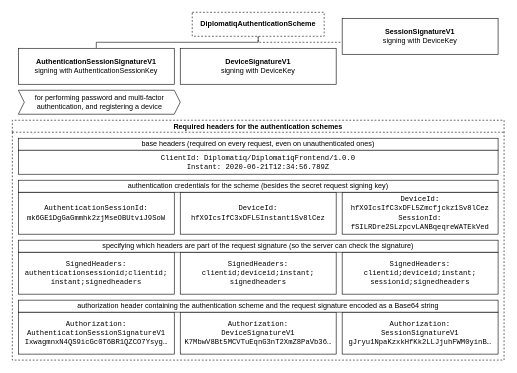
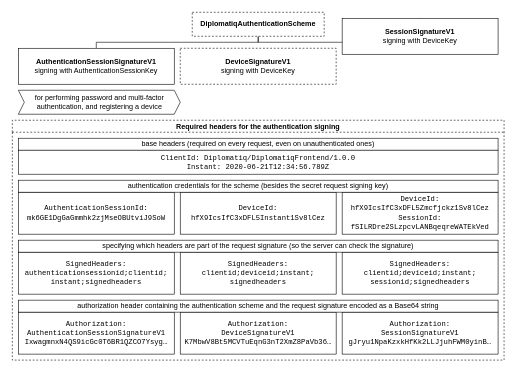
edge "DiplomatiqAuthenticationScheme" -- "SessionSignatureV1 signing with DeviceKey": style dashed -> solid
node "DeviceSignatureV1 signing with DeviceKey": style solid -> dashed
node "Required headers for the authentication schemes": label "Required headers for the authentication schemes" -> "Required headers for the authentication signing"
